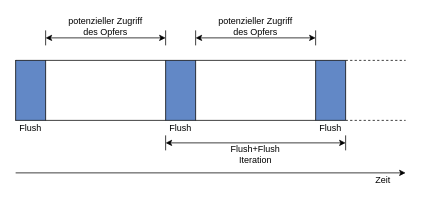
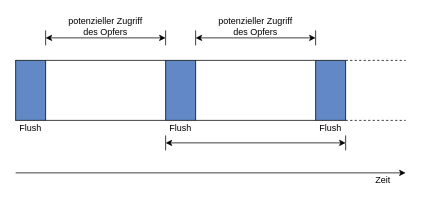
node "Flush+Flush Iteration": removed
